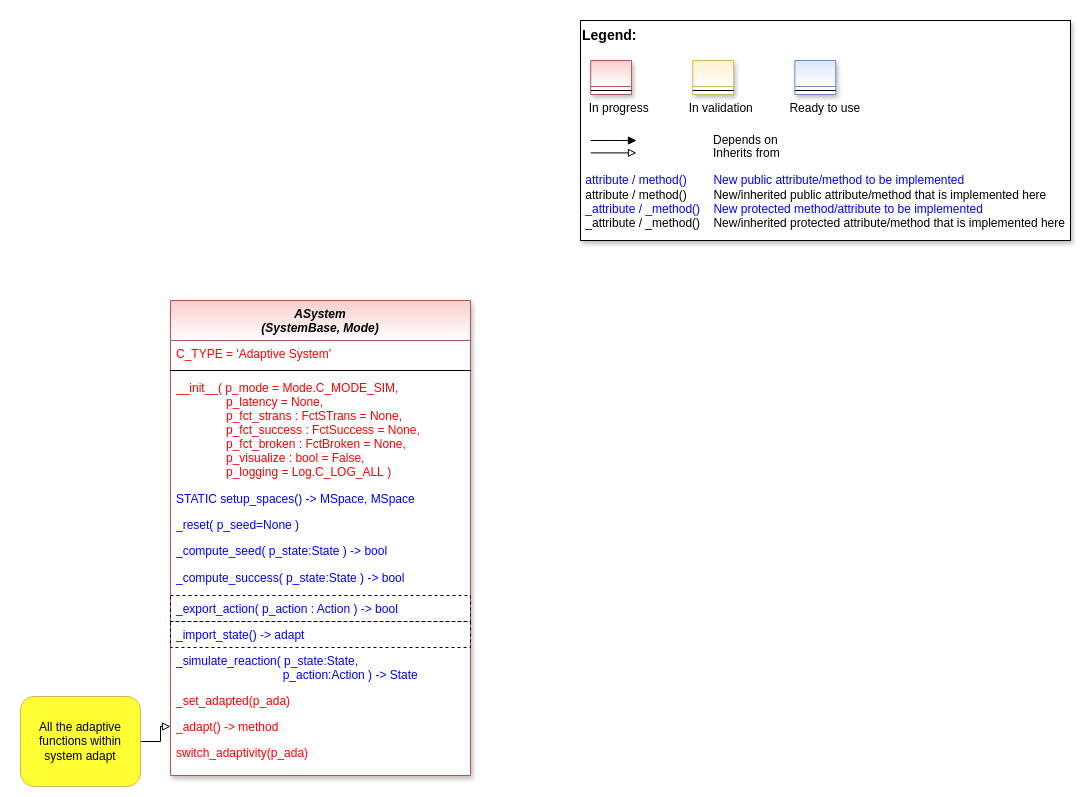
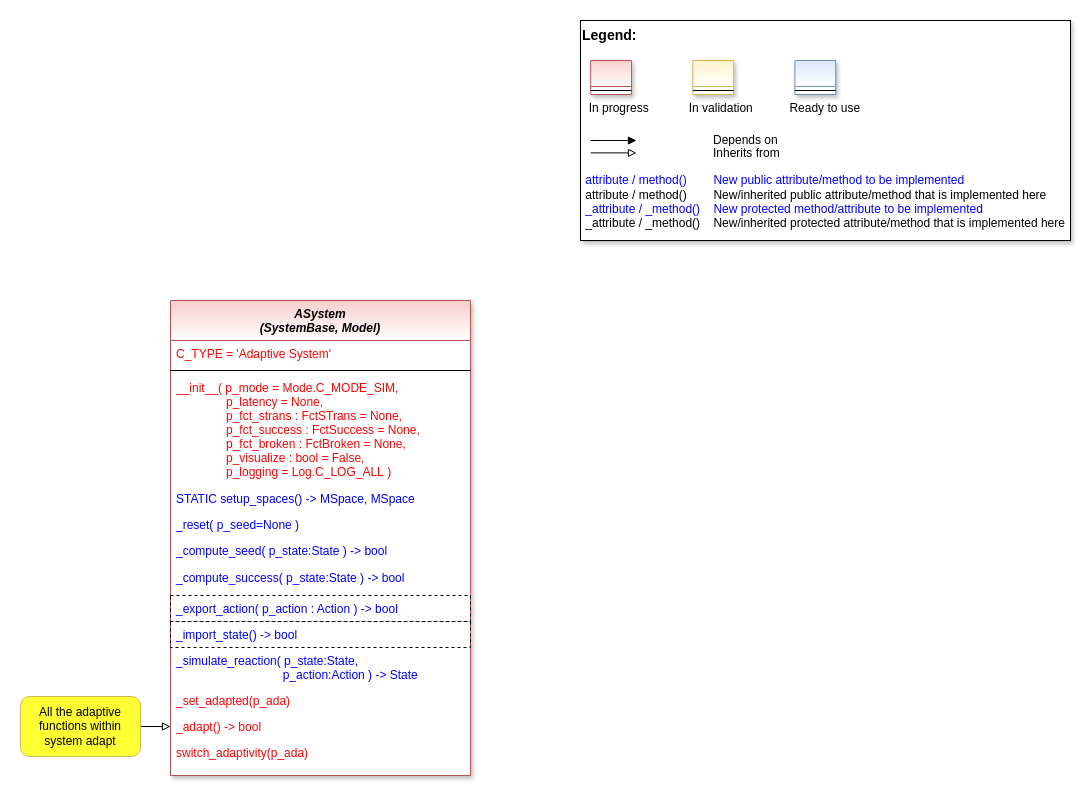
node "ASystem (SystemBase, Mode)": label "ASystem (SystemBase, Mode)" -> "ASystem (SystemBase, Model)"
node "_import_state() -> adapt": label "_import_state() -> adapt" -> "_import_state() -> bool"
node "_adapt() -> method": label "_adapt() -> method" -> "_adapt() -> bool"
node "All the adaptive functions within system adapt": size 120x90 -> 120x60
